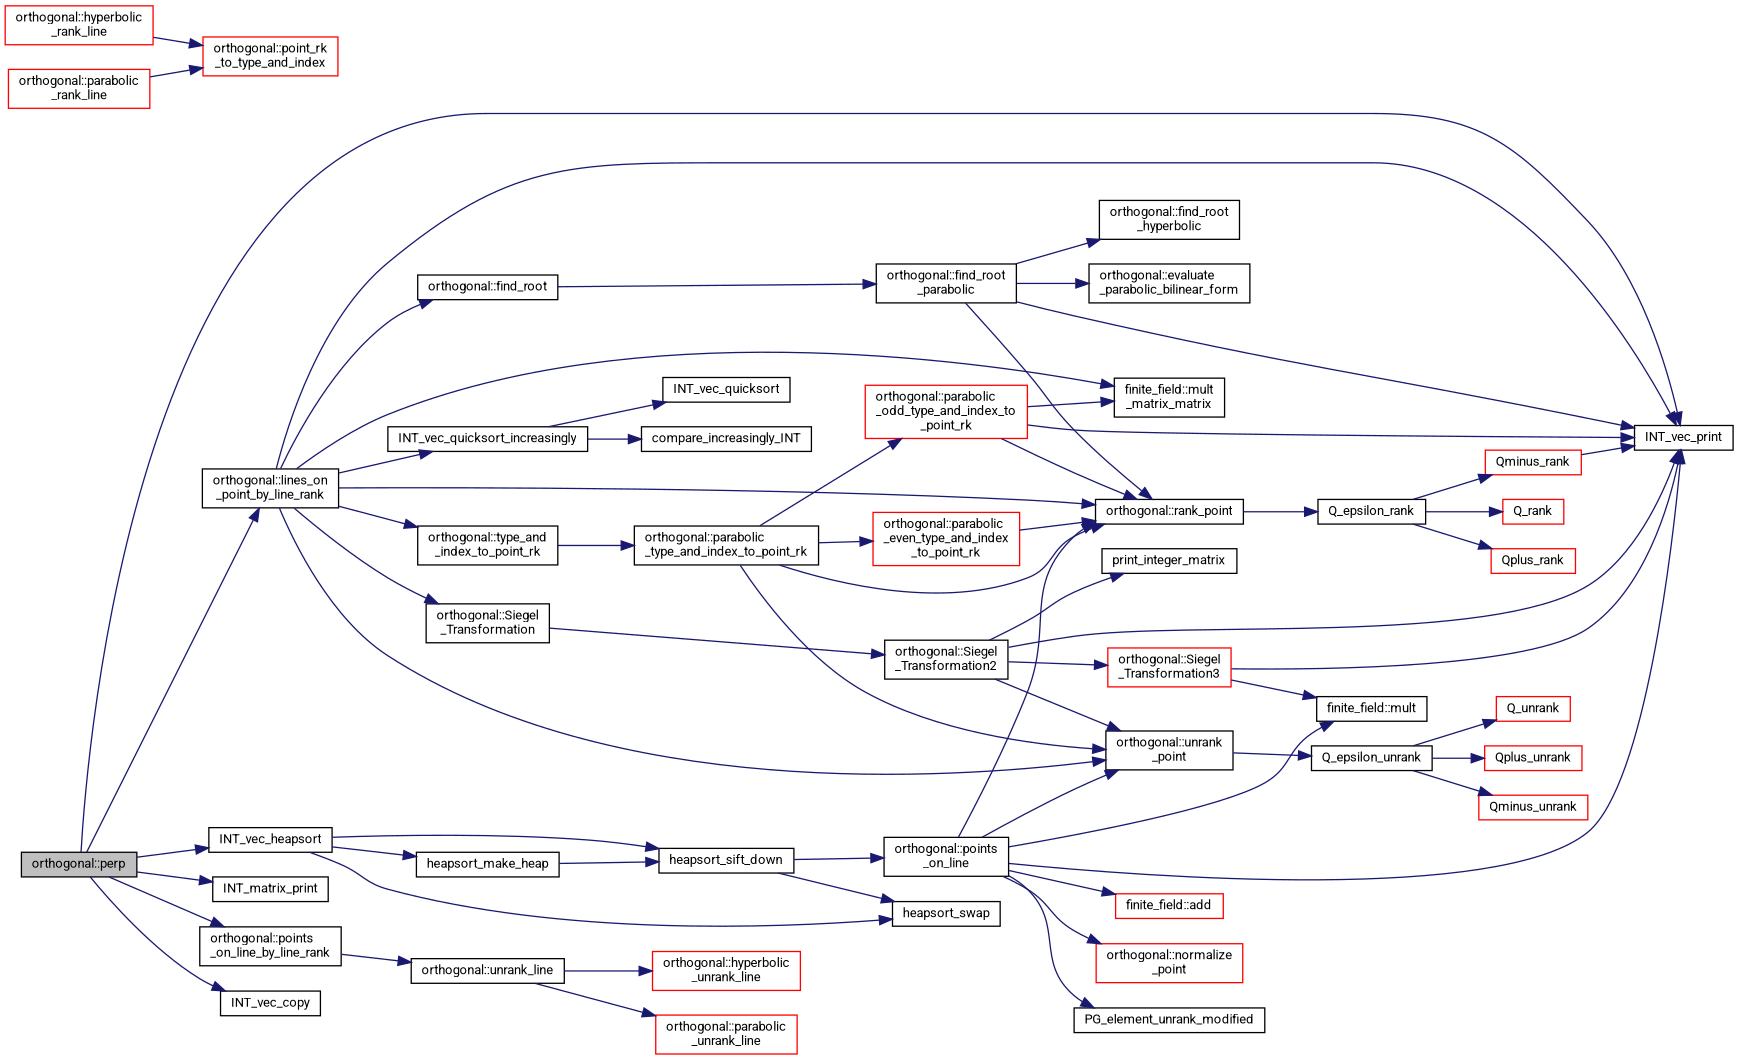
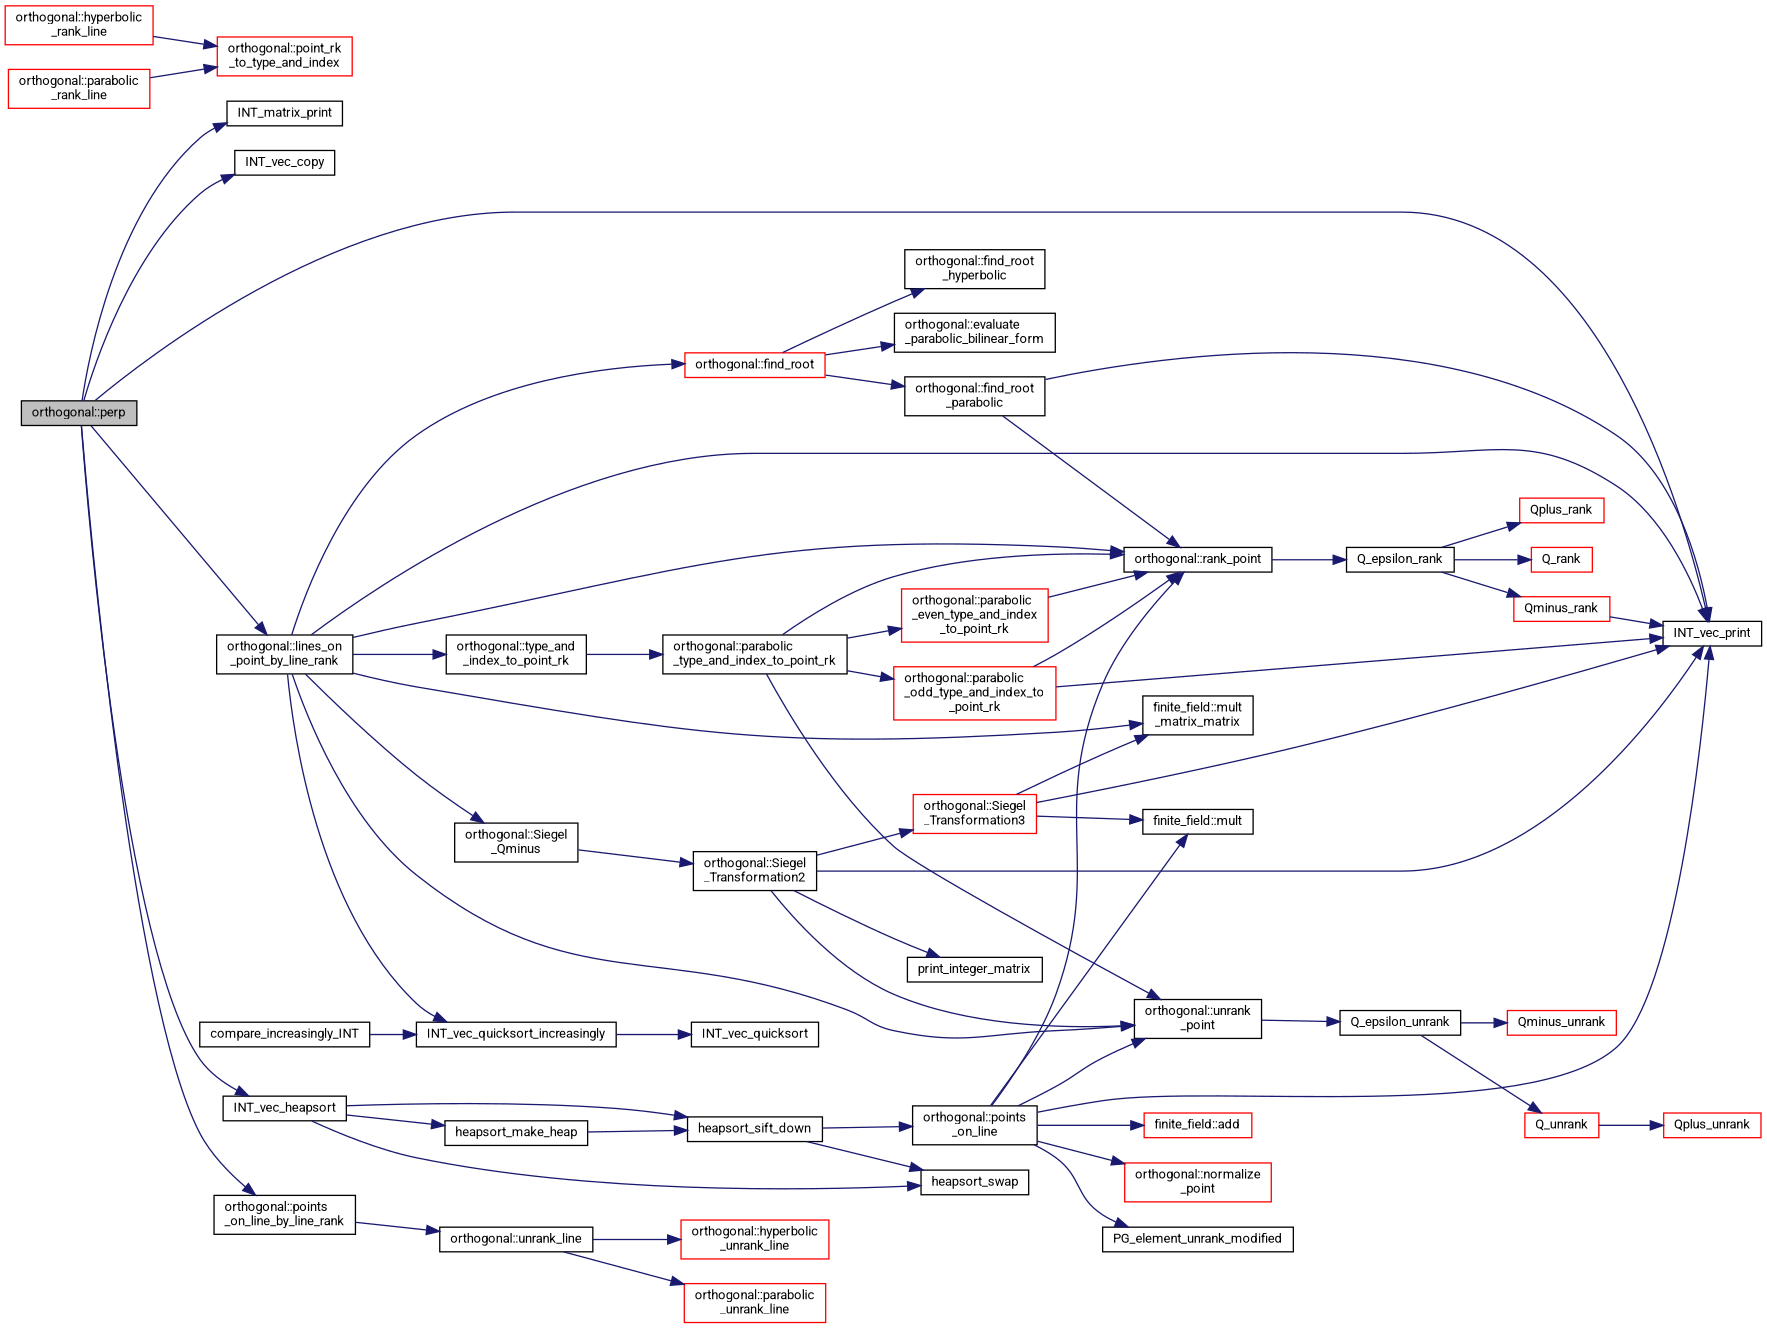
edge "orthogonal::find_root _parabolic" -> "orthogonal::find_root _hyperbolic": now "orthogonal::find_root" -> "orthogonal::find_root _hyperbolic"
edge "orthogonal::find_root _parabolic" -> "orthogonal::evaluate _parabolic_bilinear_form": now "orthogonal::find_root" -> "orthogonal::evaluate _parabolic_bilinear_form"
node "orthogonal::find_root": color black -> red
edge "orthogonal::parabolic _odd_type_and_index_to _point_rk" -> "finite_field::mult _matrix_matrix": now "orthogonal::Siegel _Transformation3" -> "finite_field::mult _matrix_matrix"
edge "INT_vec_quicksort_increasingly" -> "compare_increasingly_INT": reversed
node "orthogonal::Siegel _Transformation": label "orthogonal::Siegel _Transformation" -> "orthogonal::Siegel _Qminus"
edge "Q_epsilon_unrank" -> "Qplus_unrank": now "Q_unrank" -> "Qplus_unrank"
